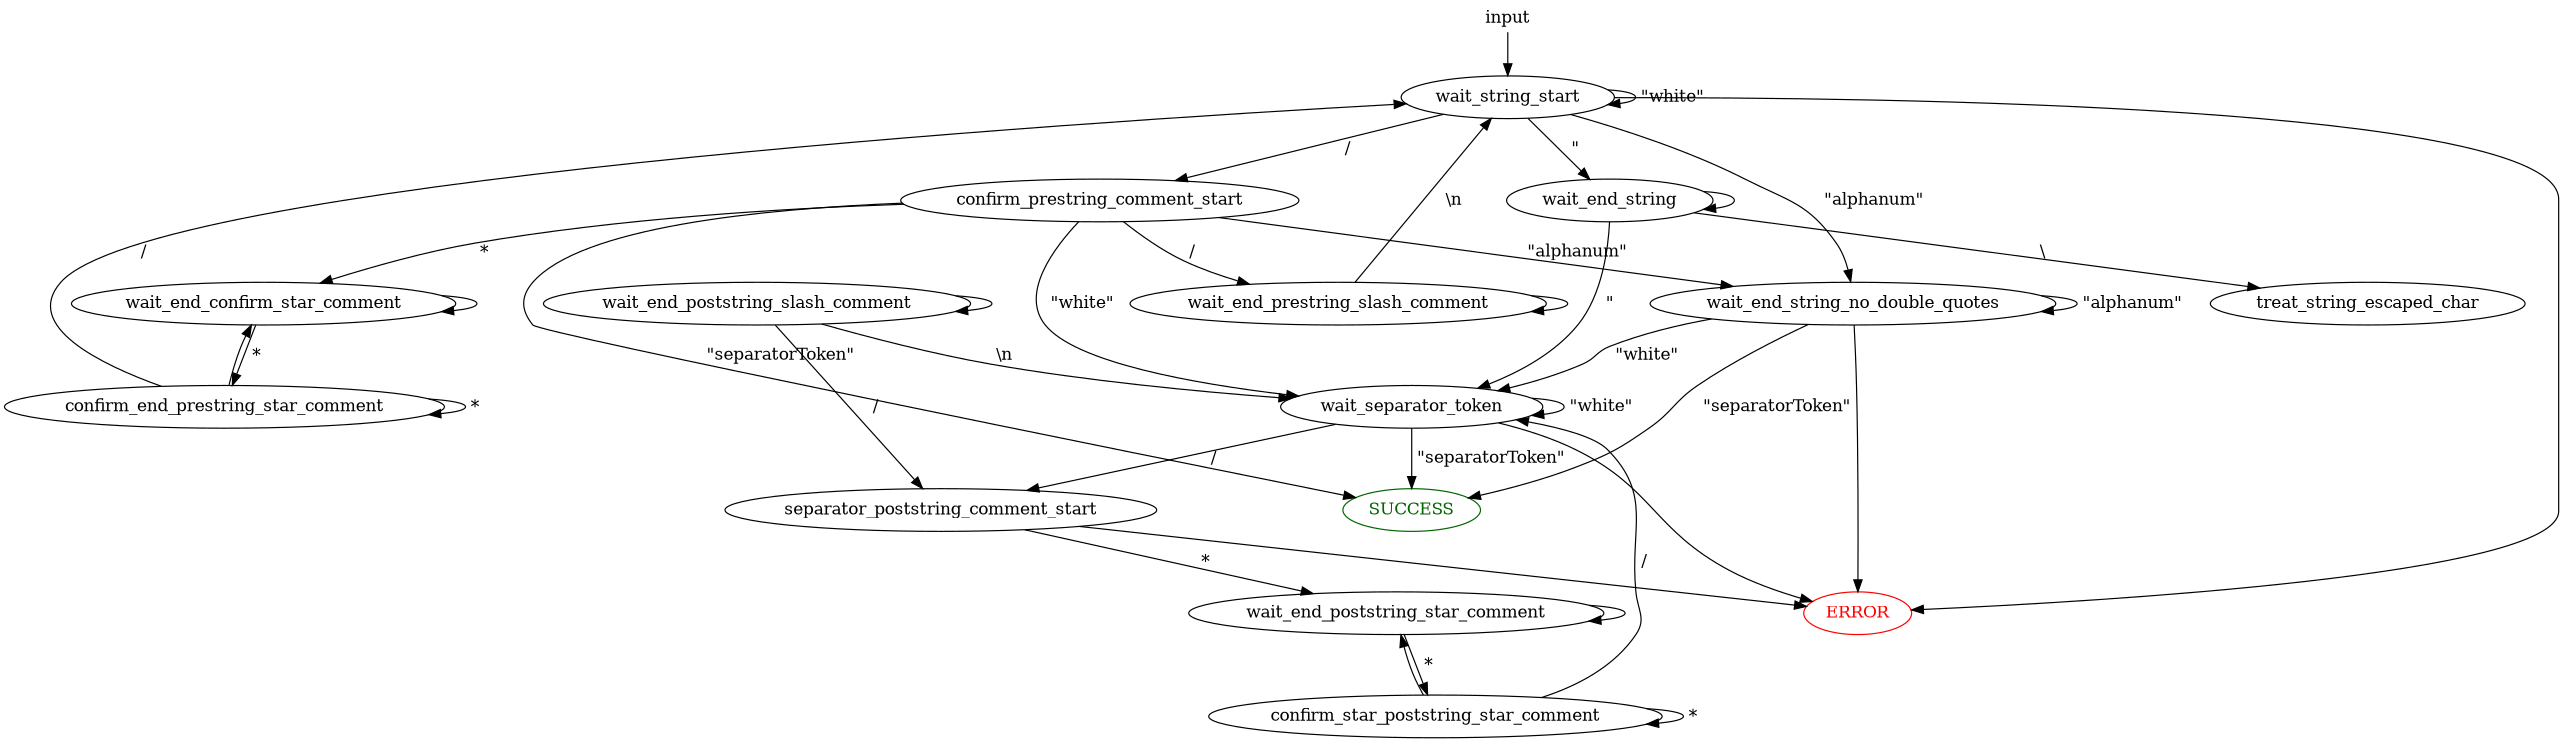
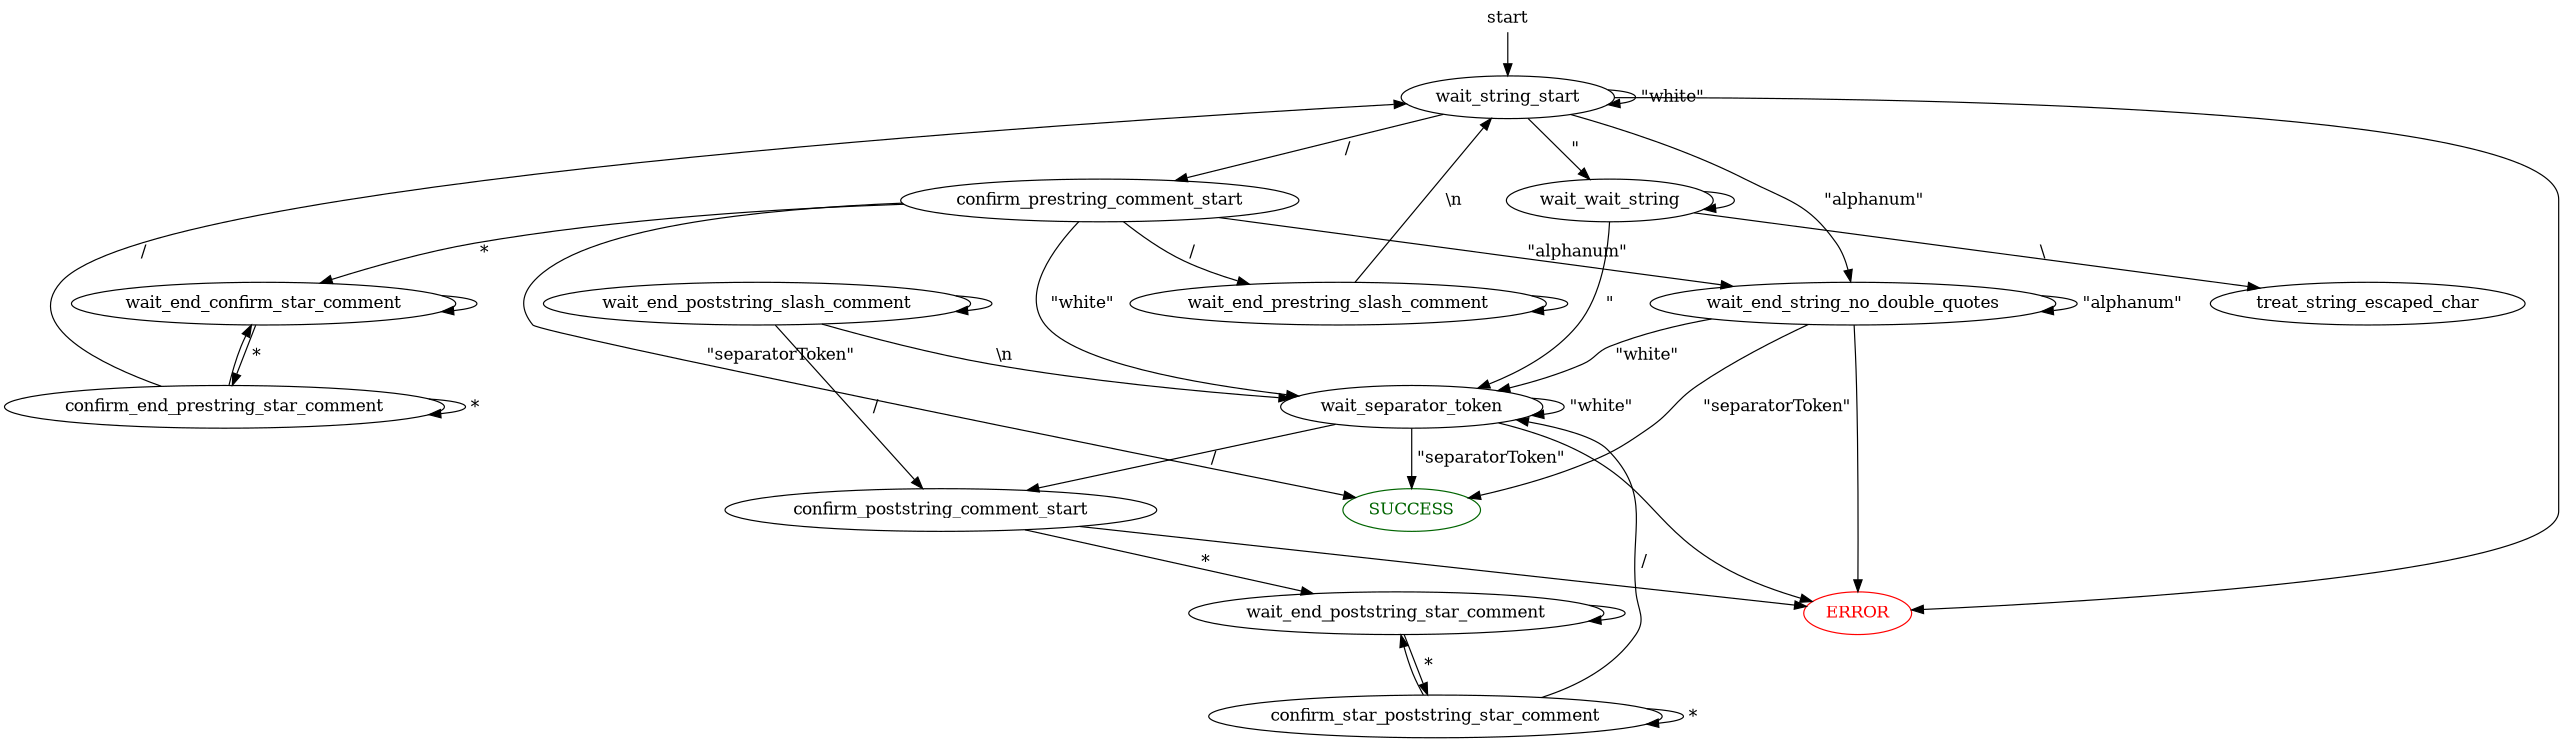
node "input": label "input" -> "start"
node "wait_end_string": label "wait_end_string" -> "wait_wait_string"
node "separator_poststring_comment_start": label "separator_poststring_comment_start" -> "confirm_poststring_comment_start"
